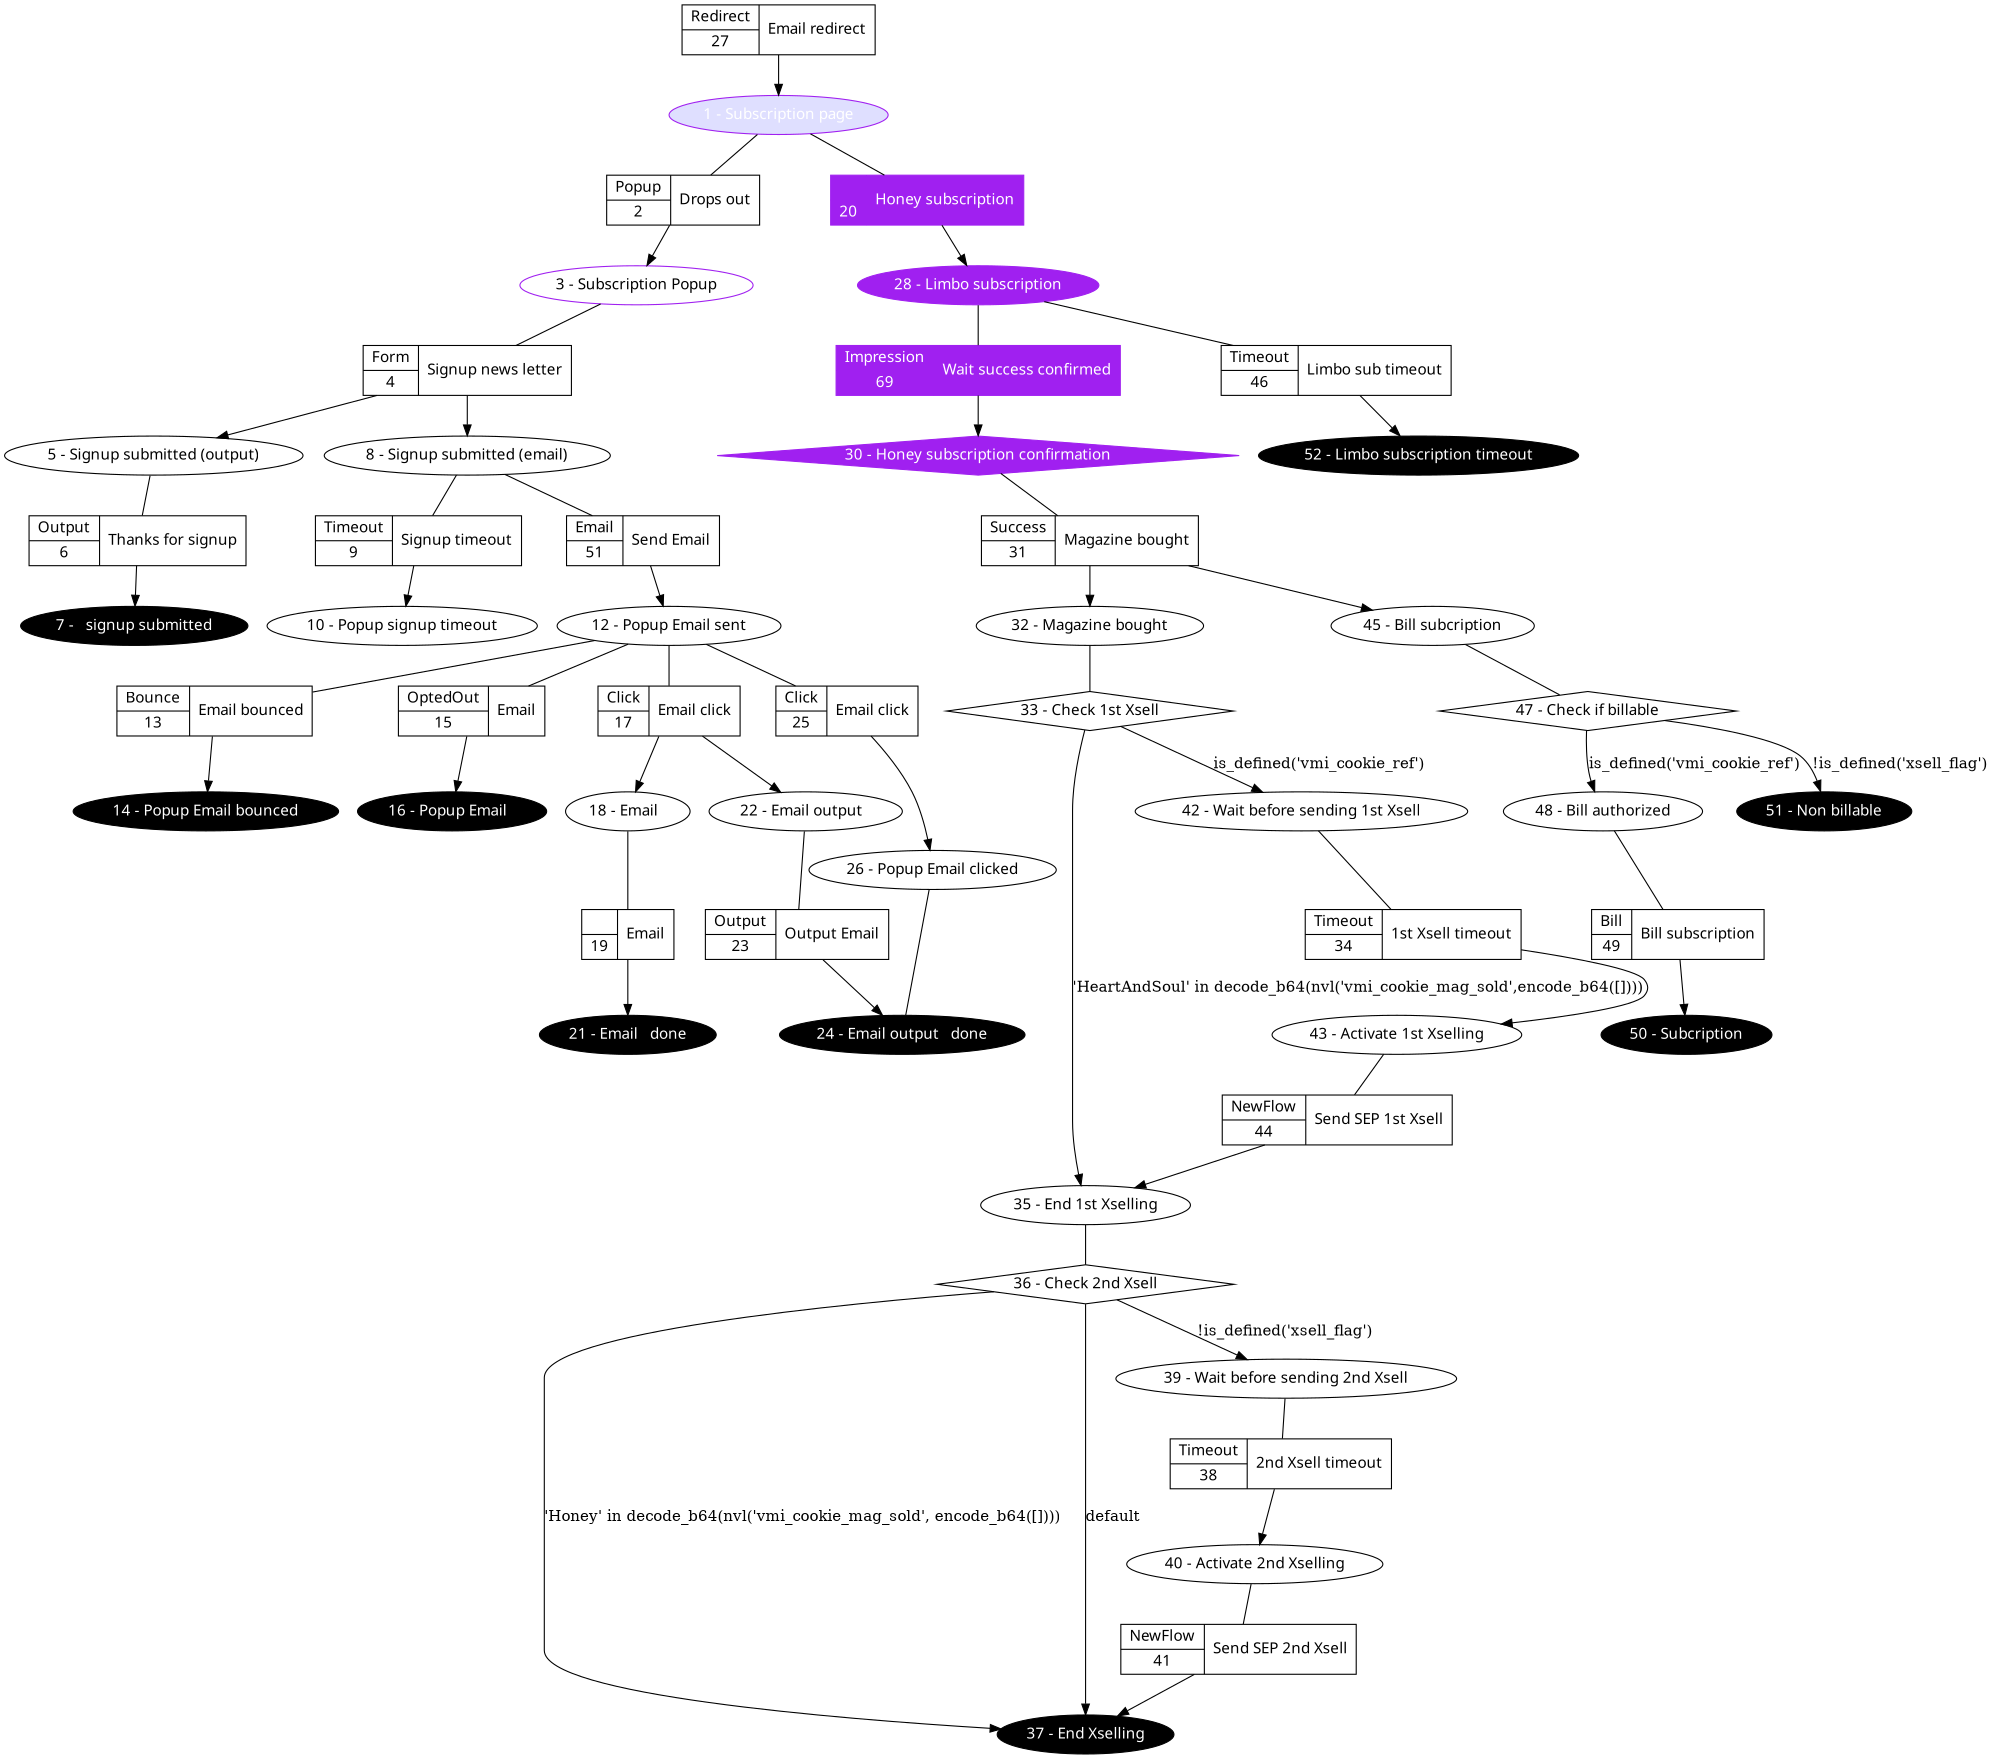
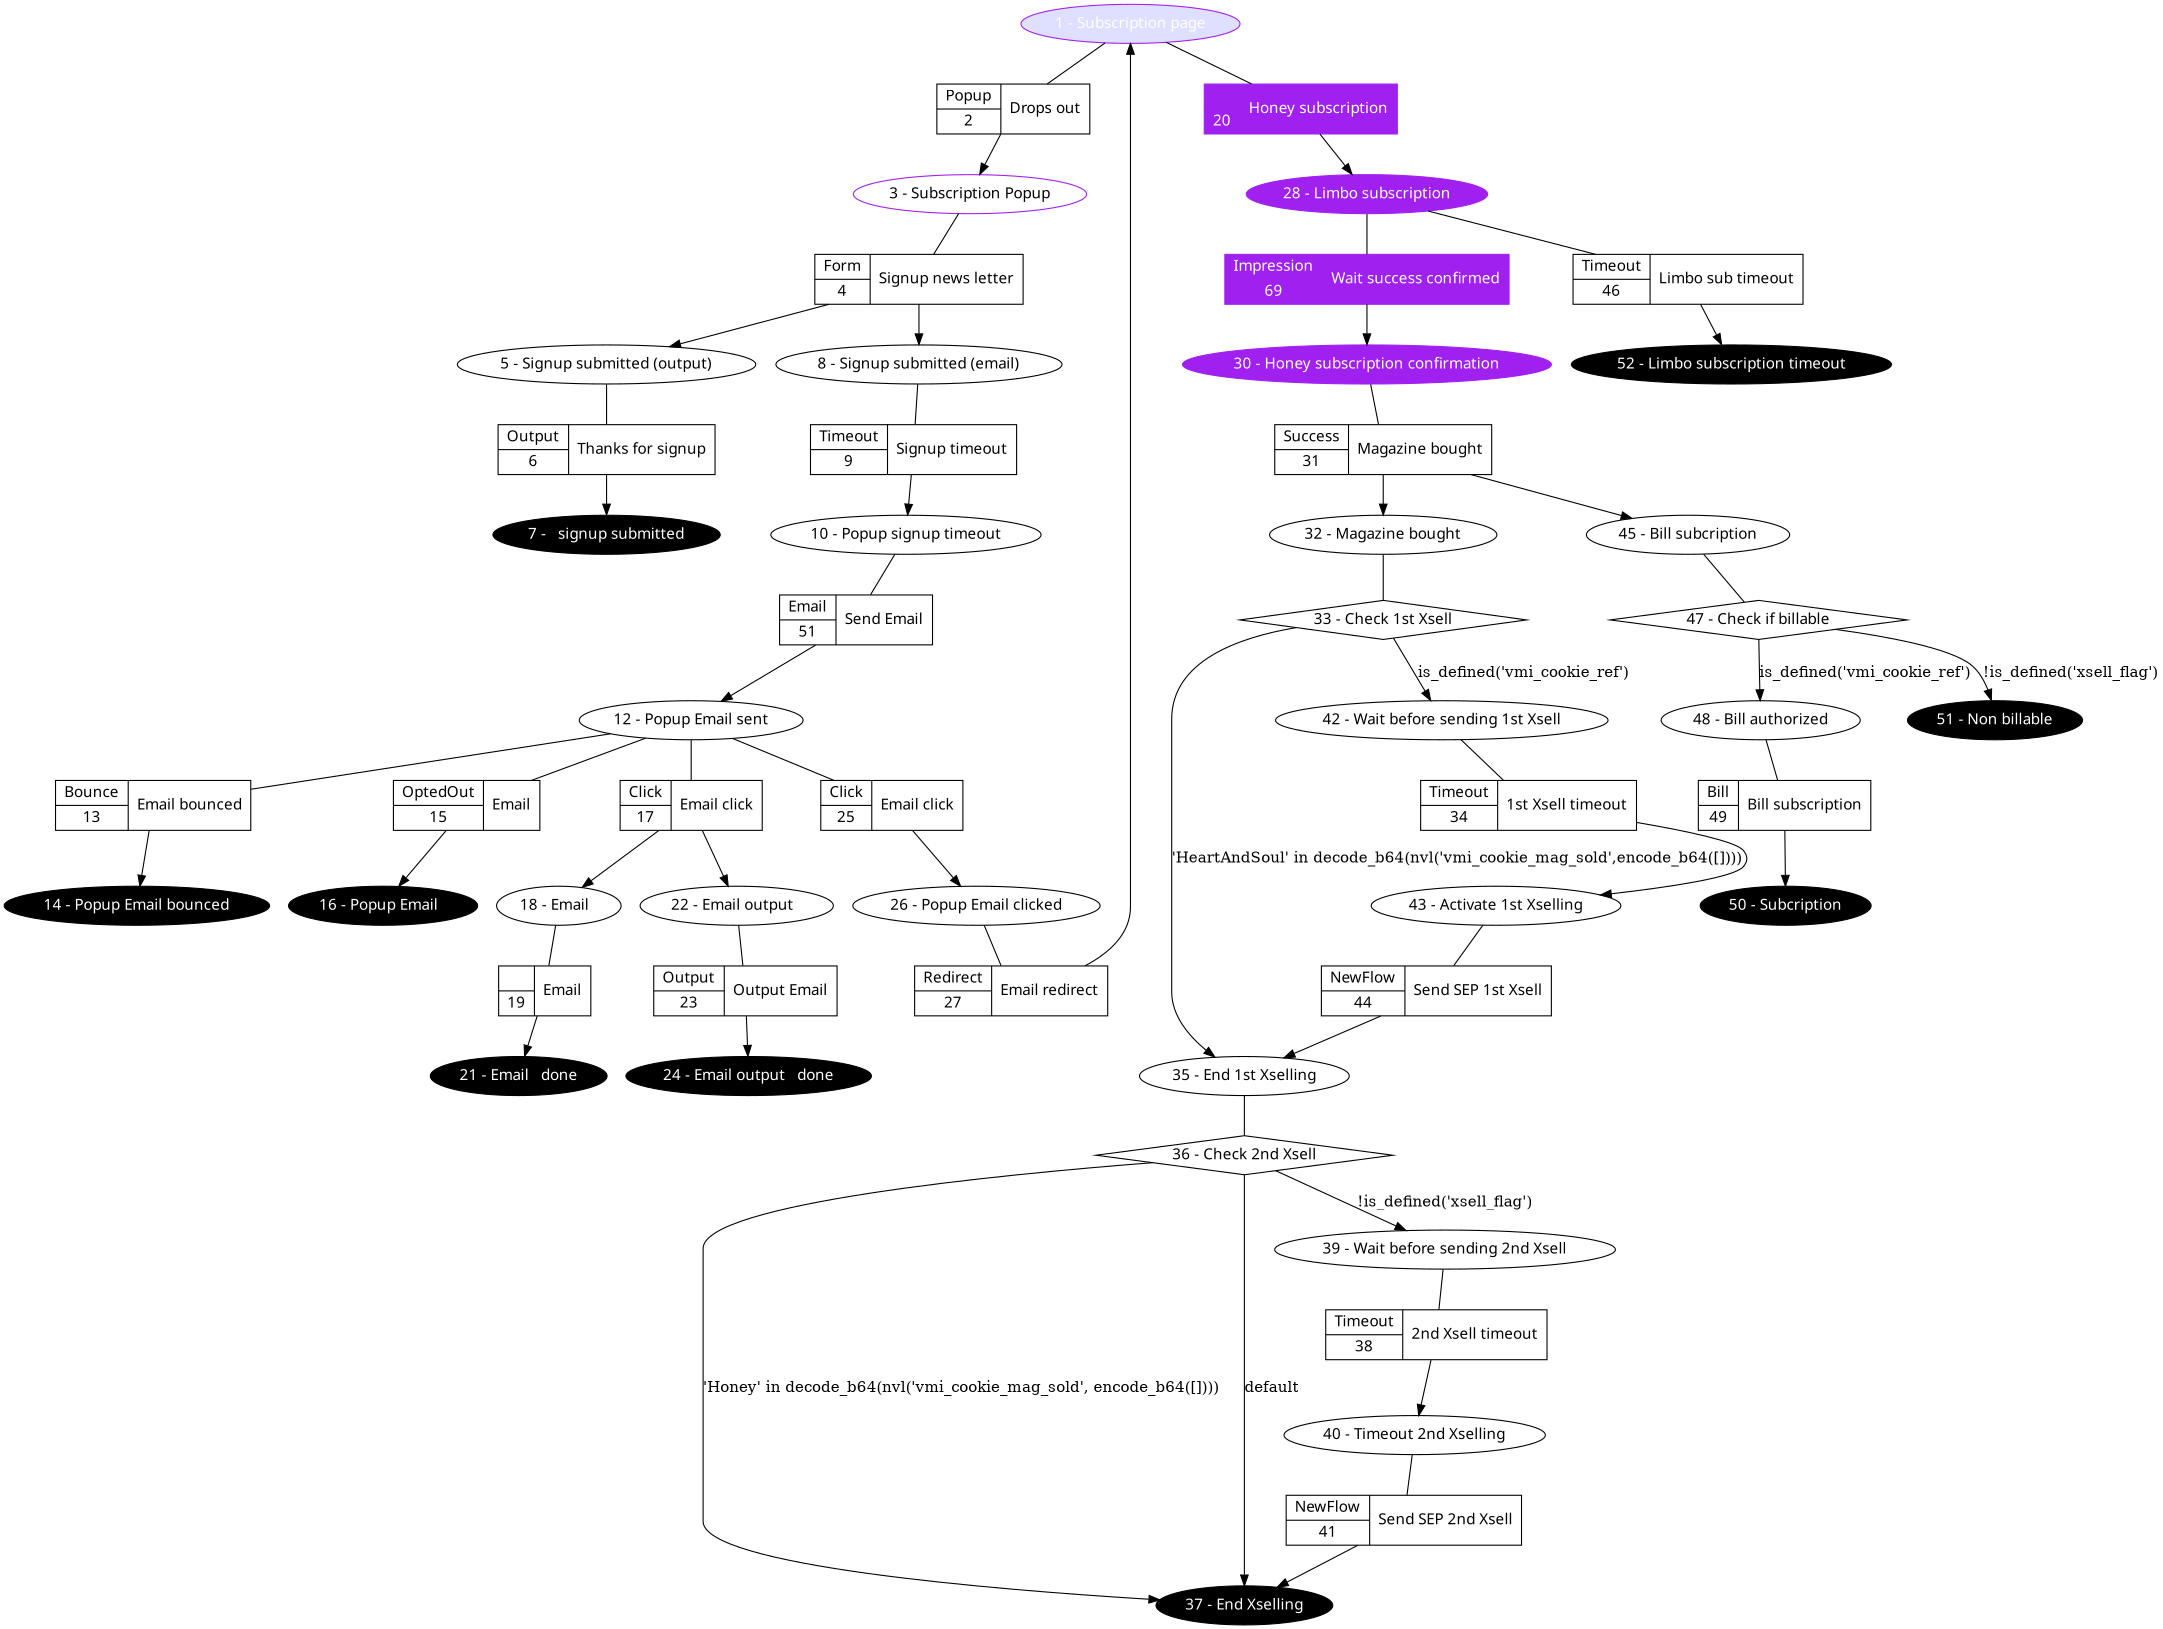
node "30 - Honey subscription confirmation": shape diamond -> ellipse
edge "8 - Signup submitted (email)" -- "Email": now "10 - Popup signup timeout" -- "Email"
edge "26 - Popup Email clicked" -- "24 - Email output   done": now "26 - Popup Email clicked" -- "Redirect"
node "40 - Activate 2nd Xselling": label "40 - Activate 2nd Xselling" -> "40 - Timeout 2nd Xselling"
